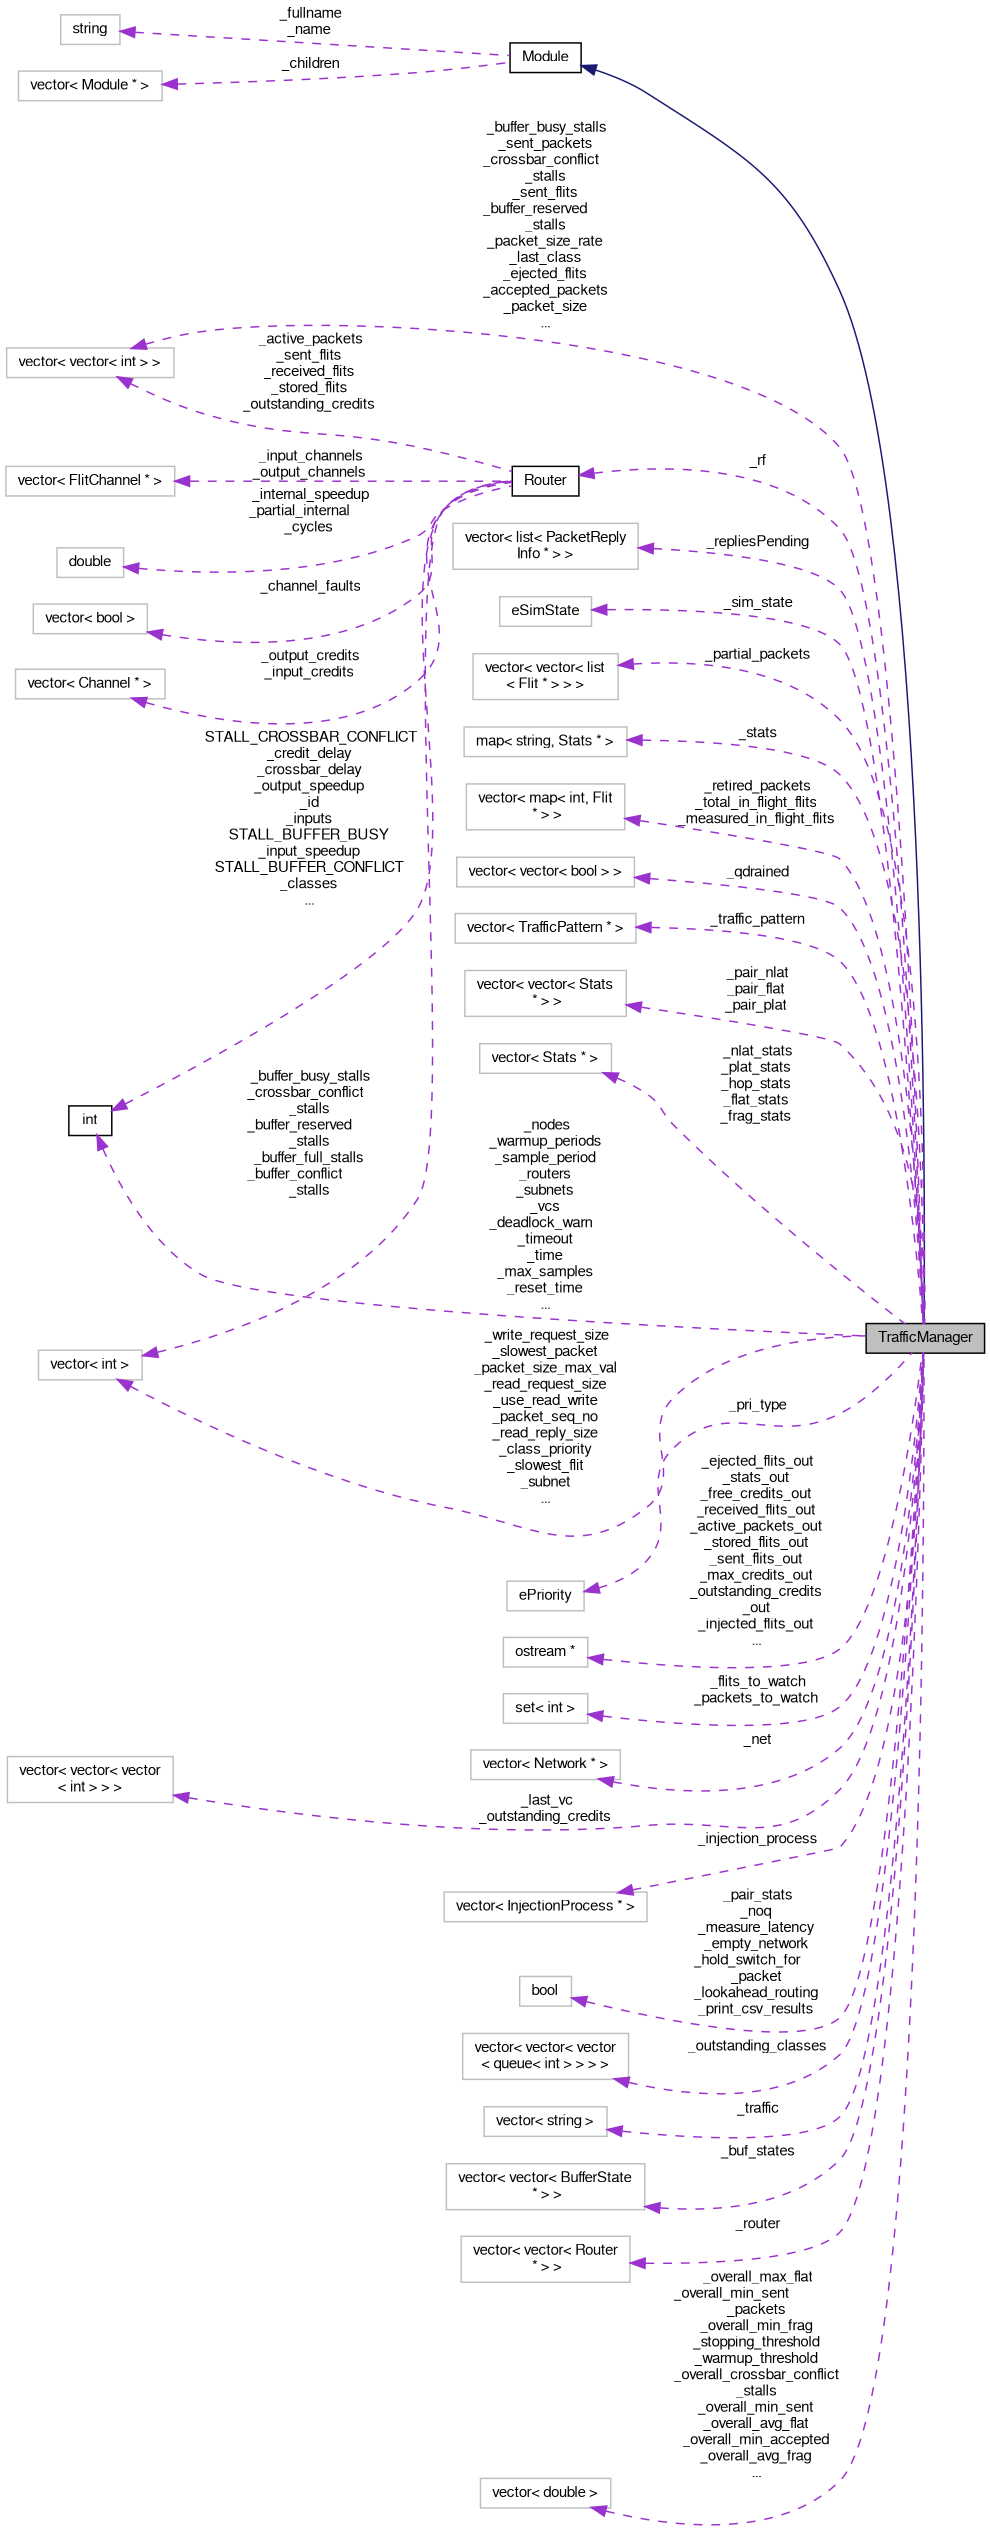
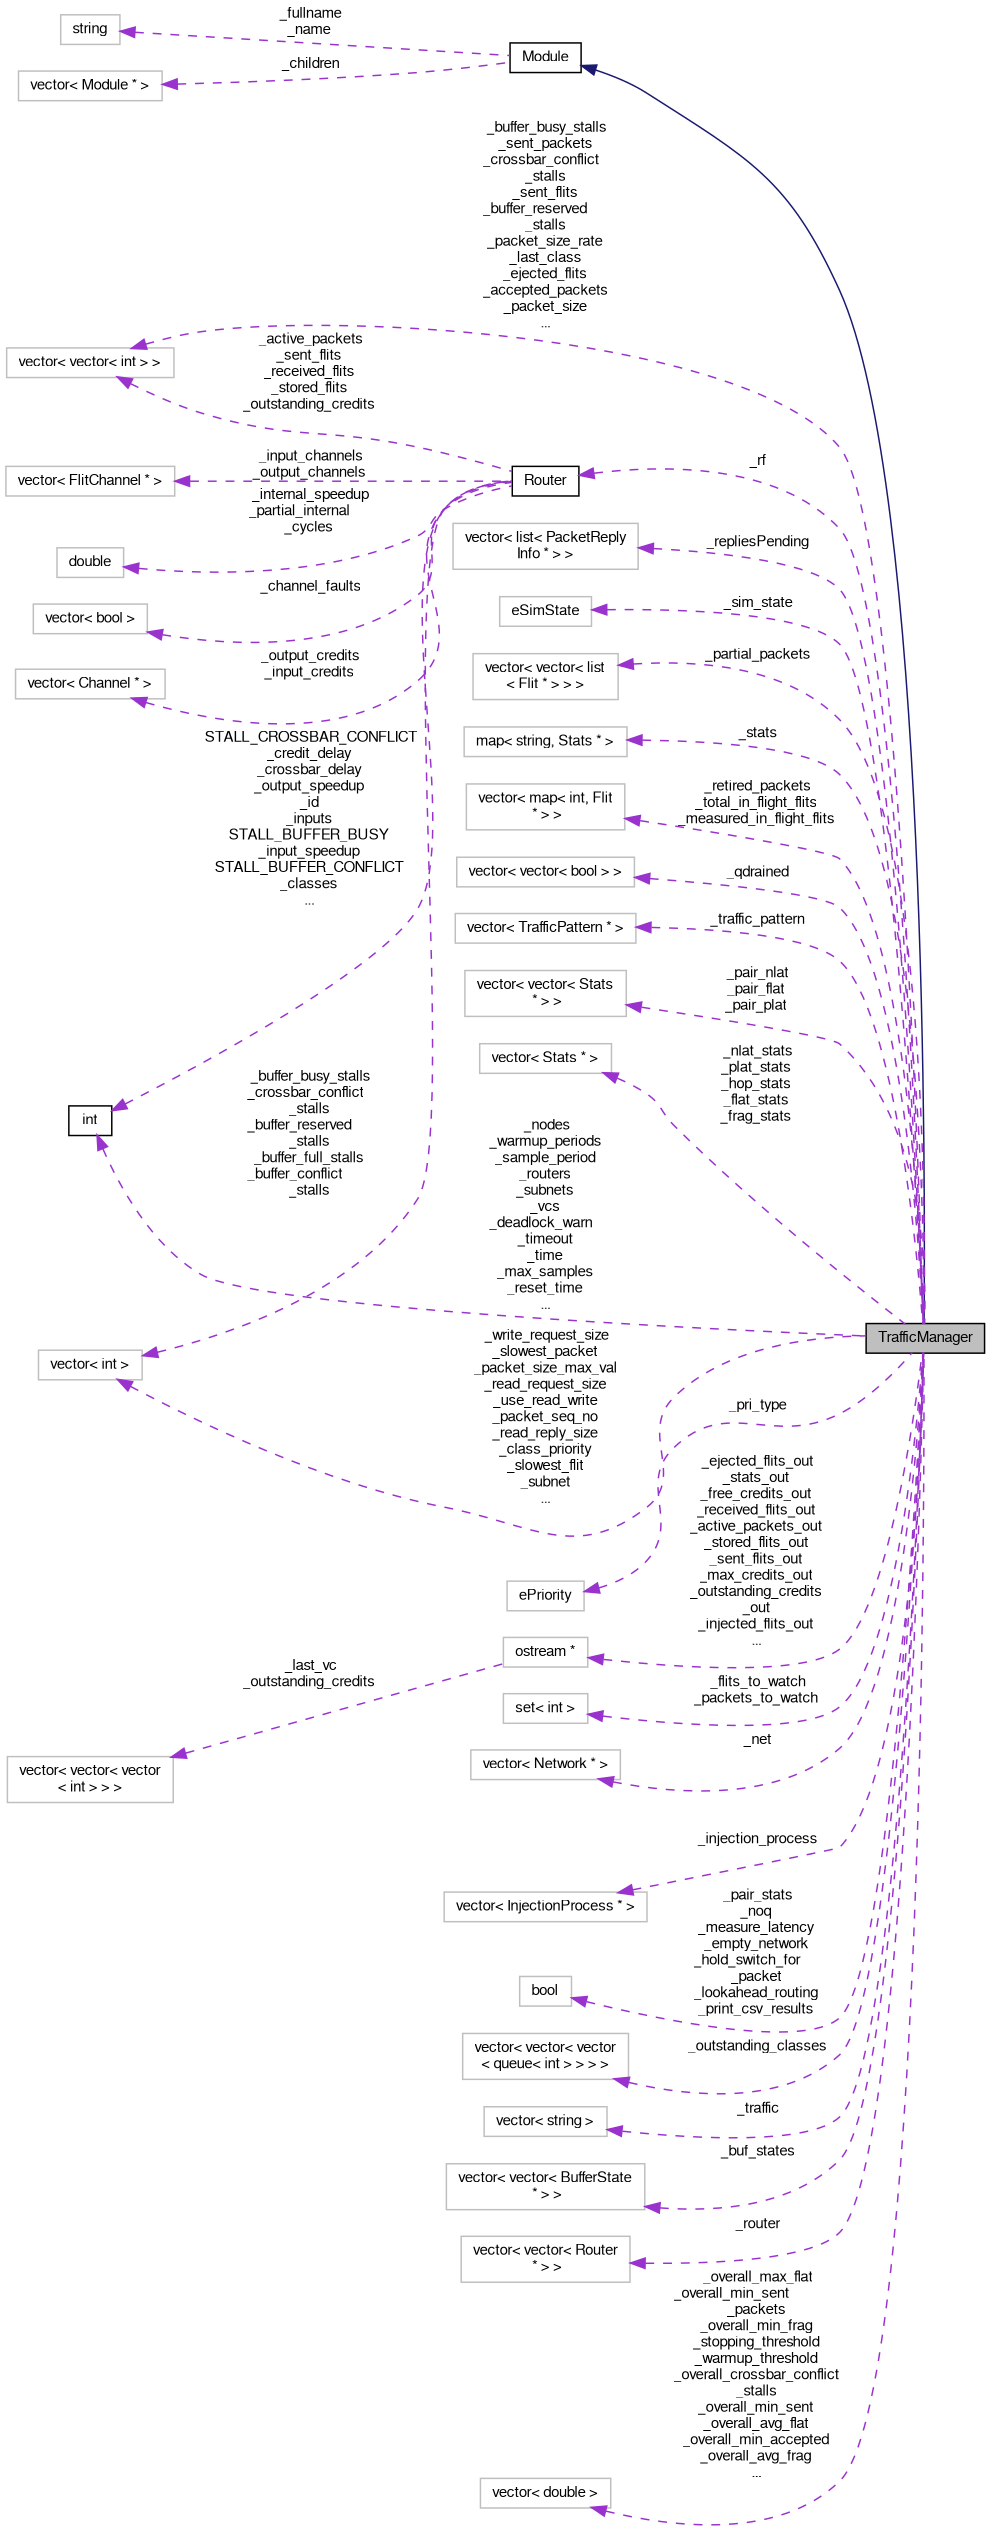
edge "TrafficManager" -> "vector< vector< vector < int > > >": now "ostream *" -> "vector< vector< vector < int > > >"
